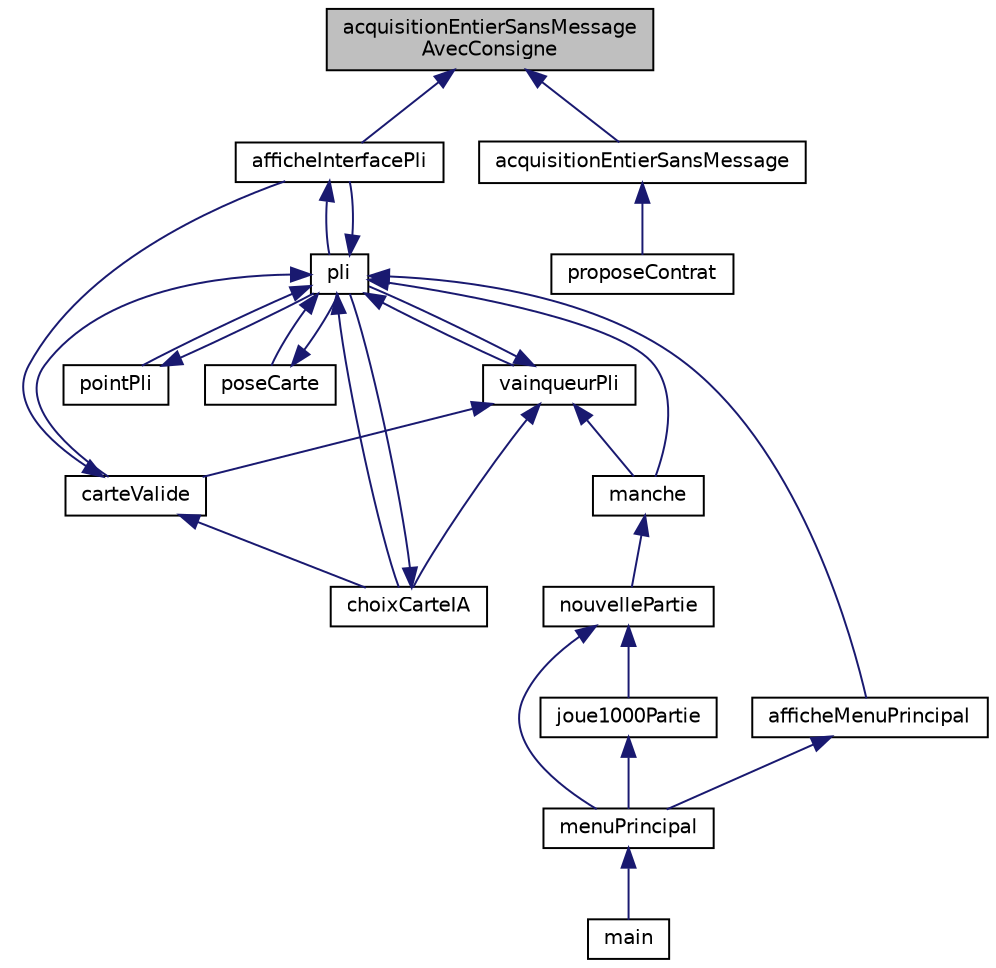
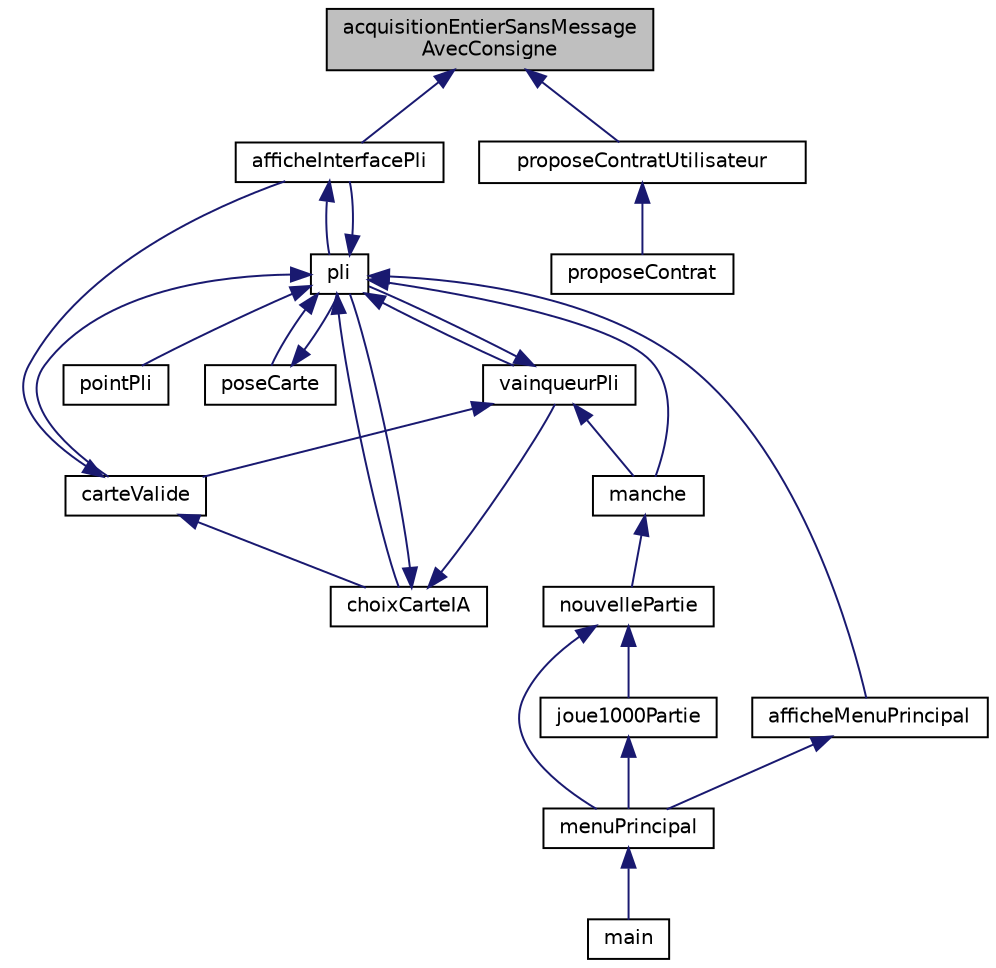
node "acquisitionEntierSansMessage": label "acquisitionEntierSansMessage" -> "proposeContratUtilisateur"
edge "pli" -> "pointPli": removed
edge "choixCarteIA" -> "vainqueurPli": reversed
